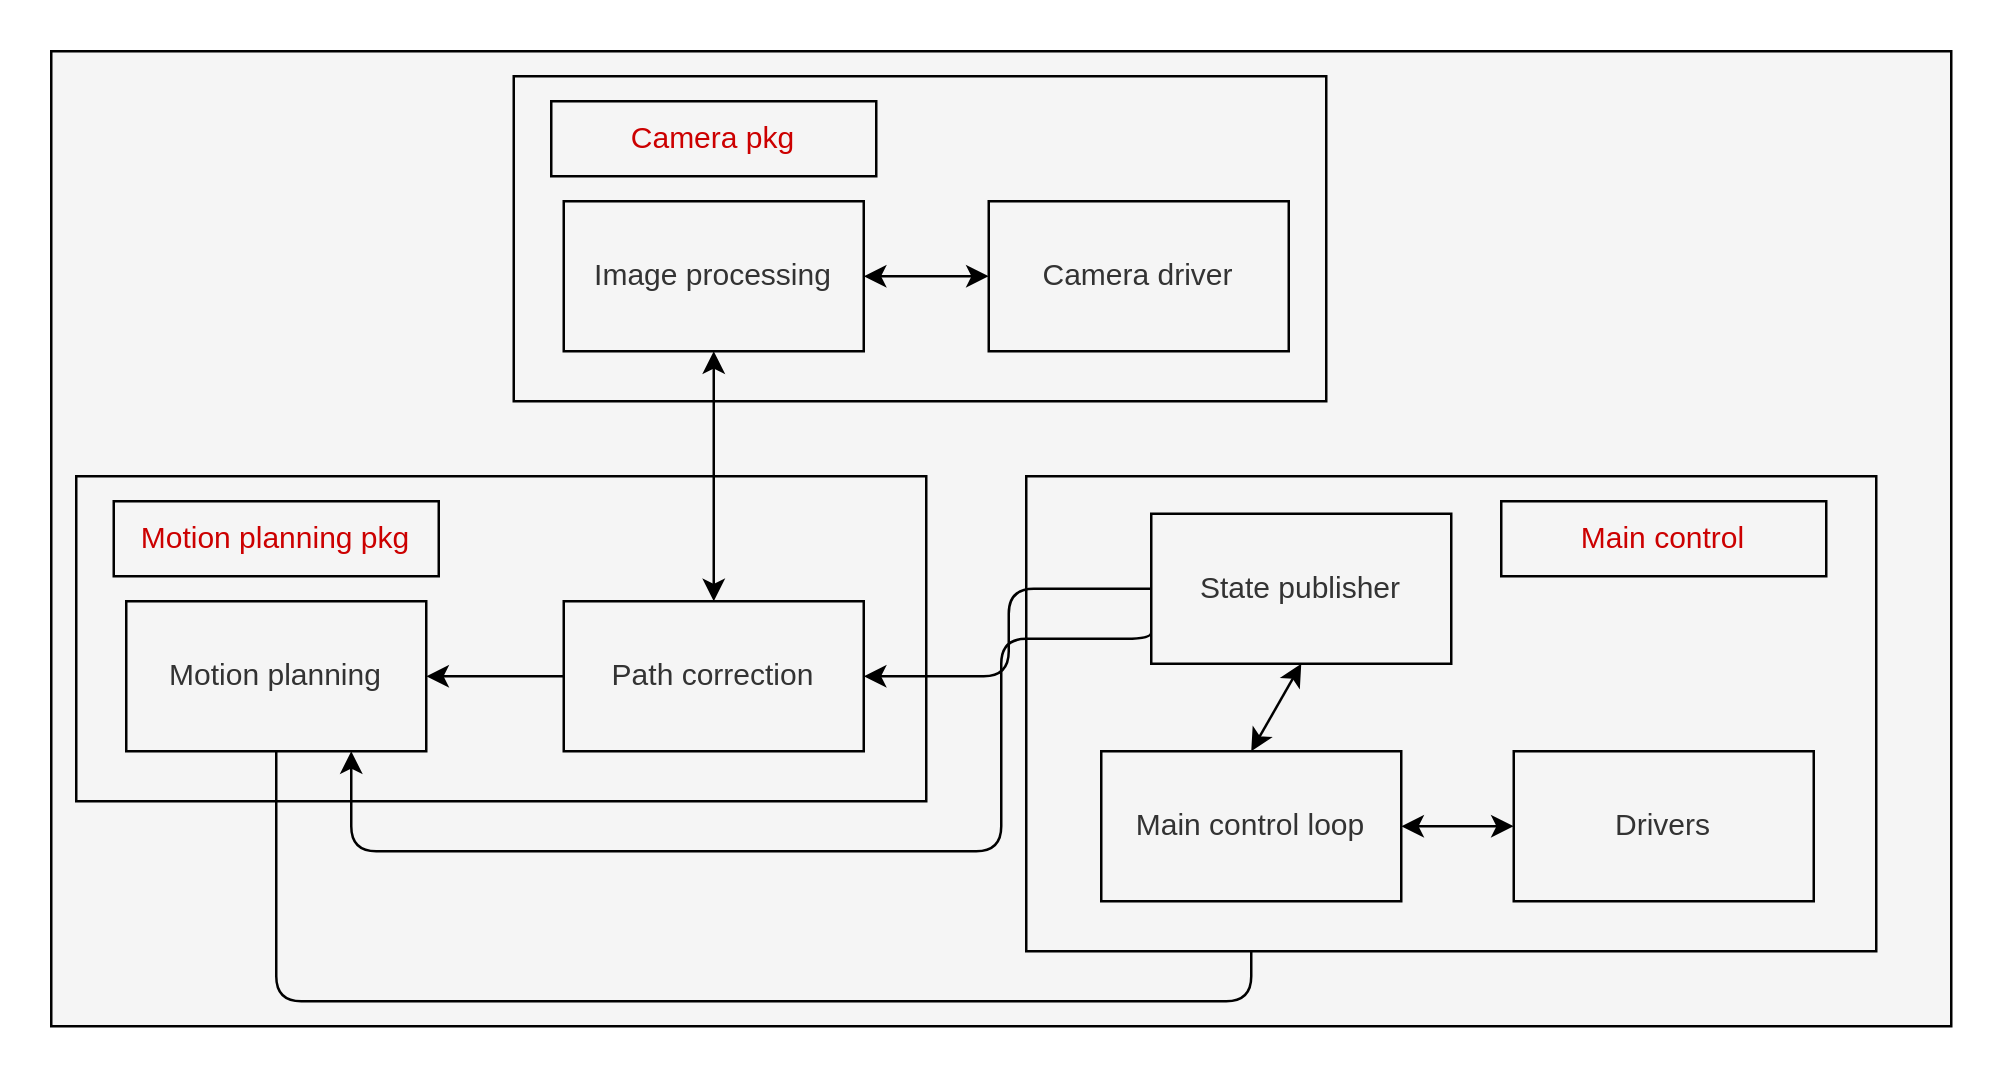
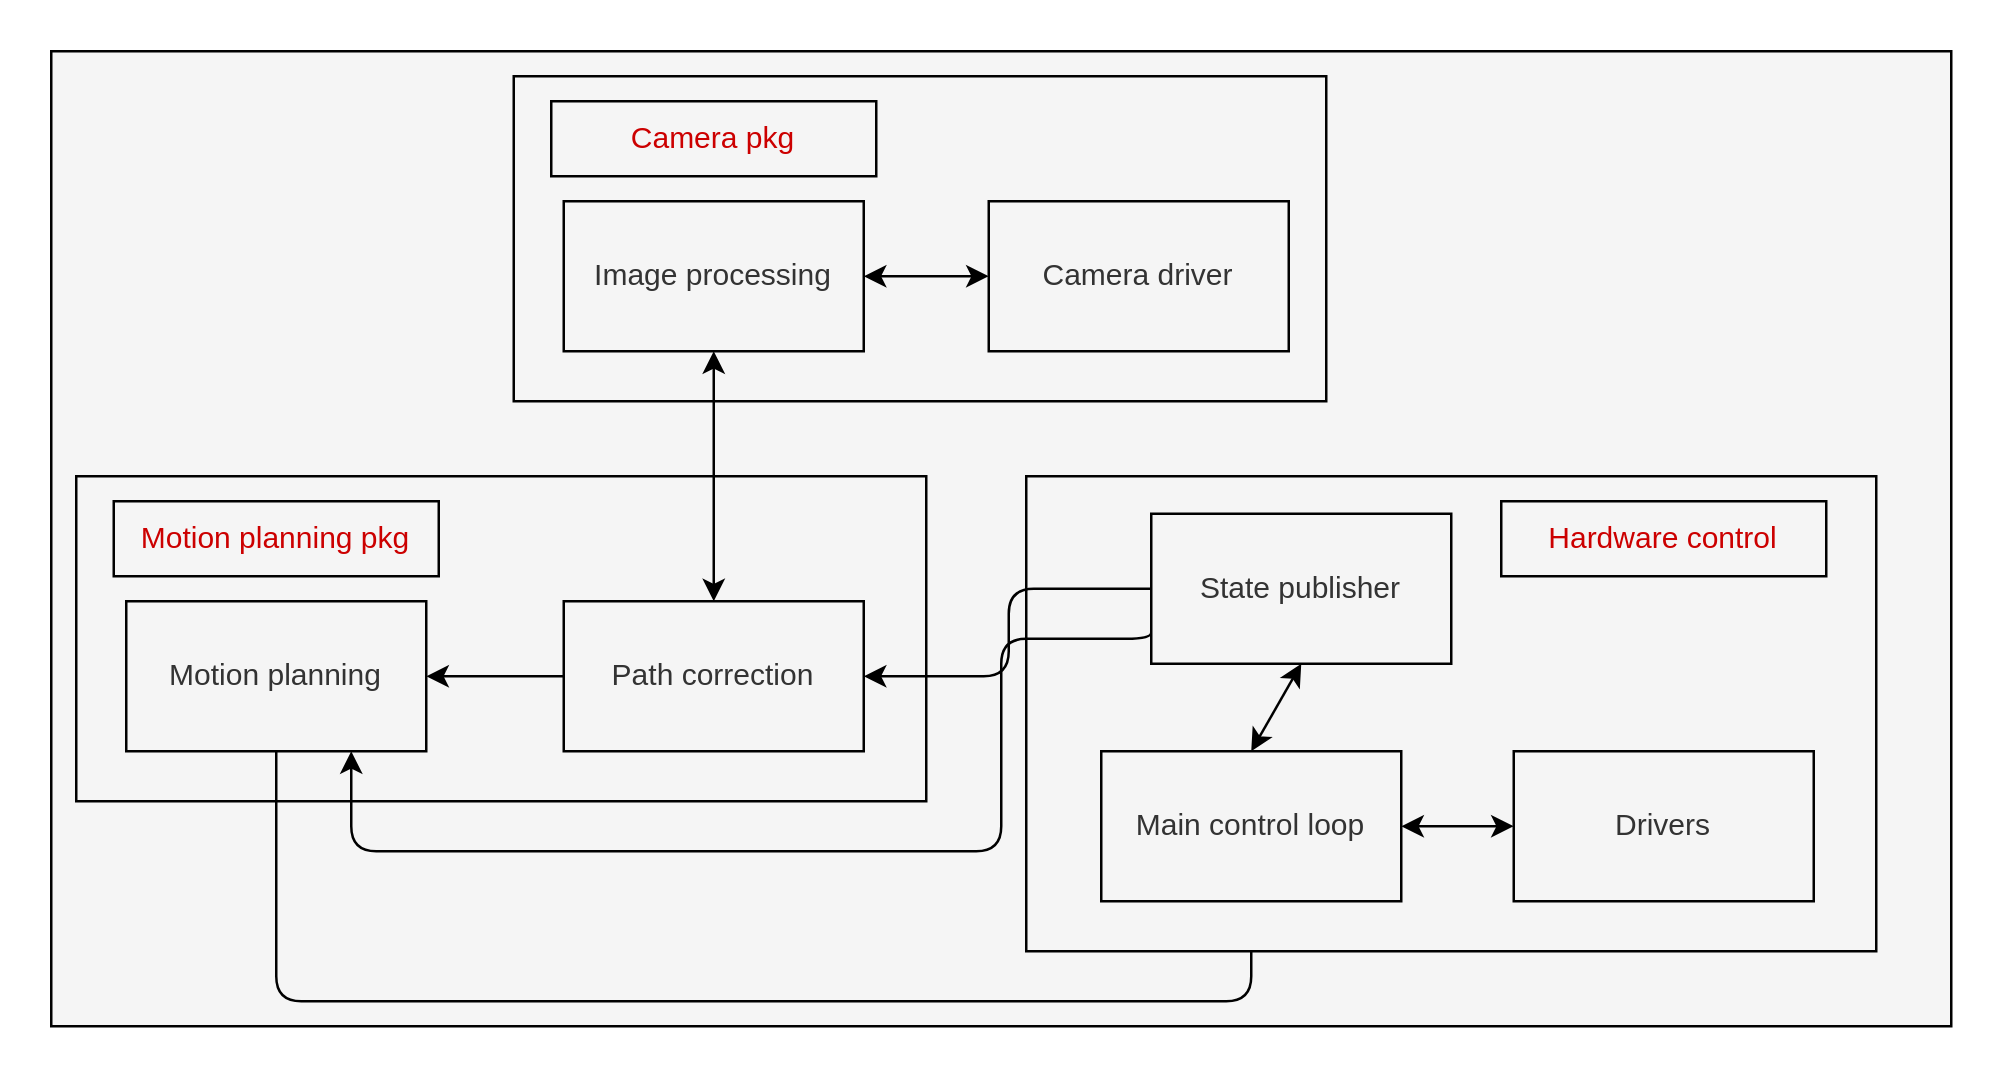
node "Main control": label "Main control" -> "Hardware control"
